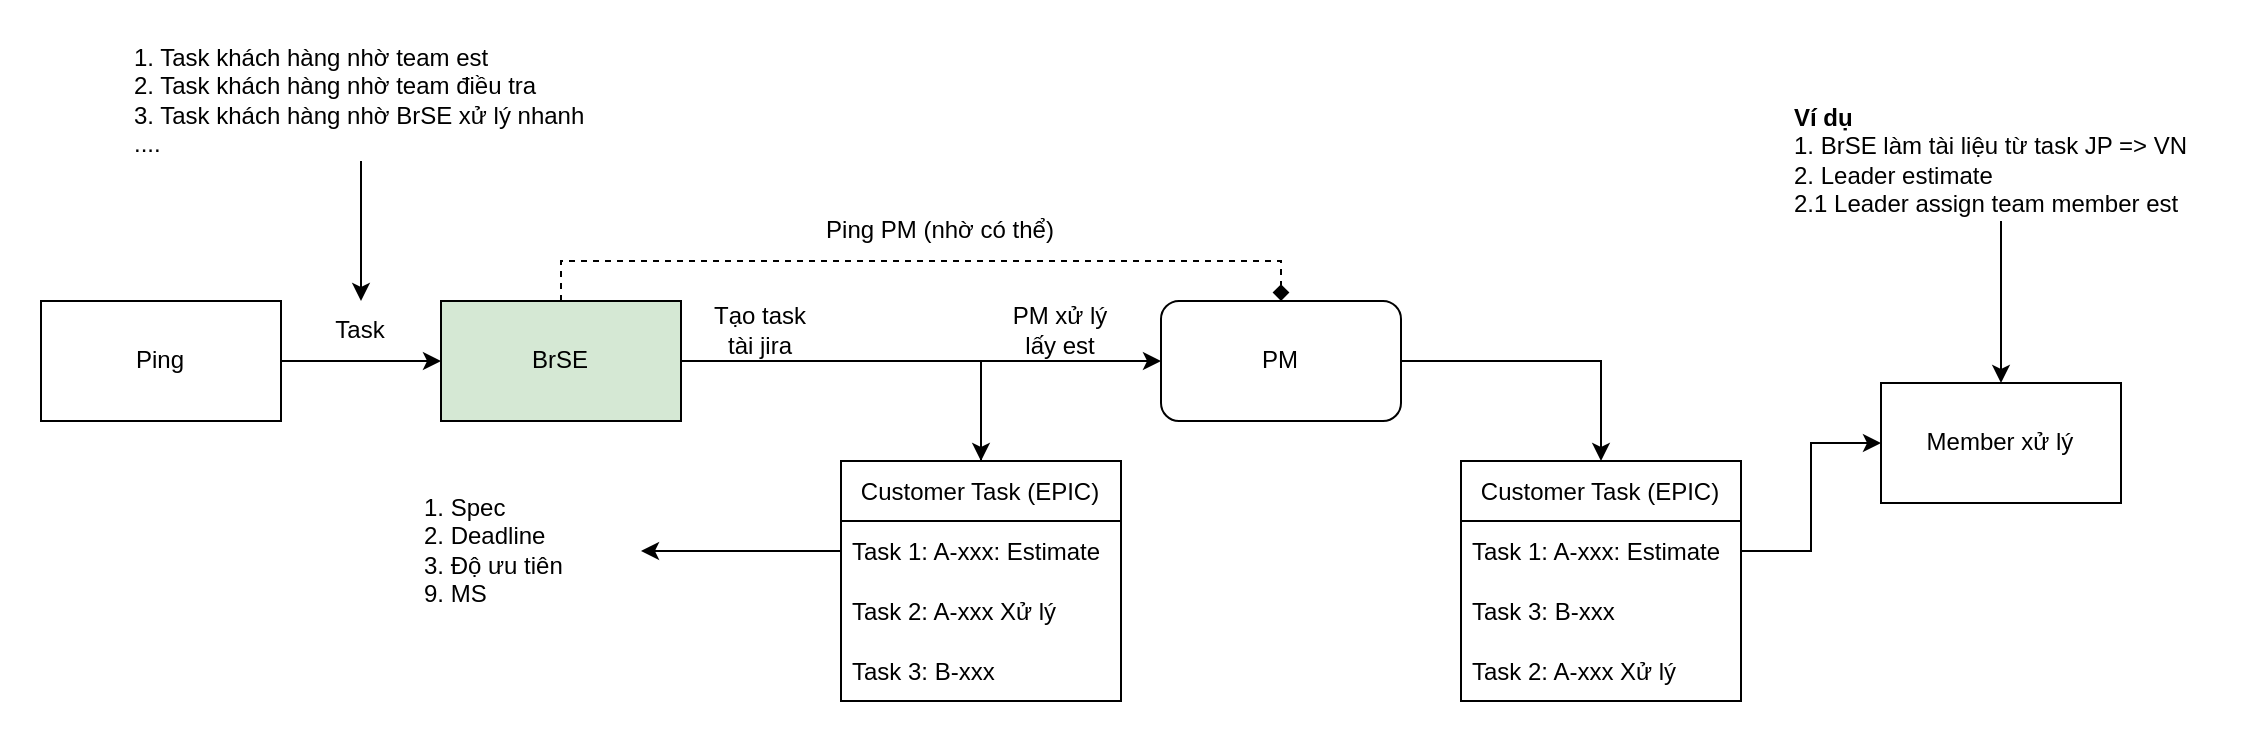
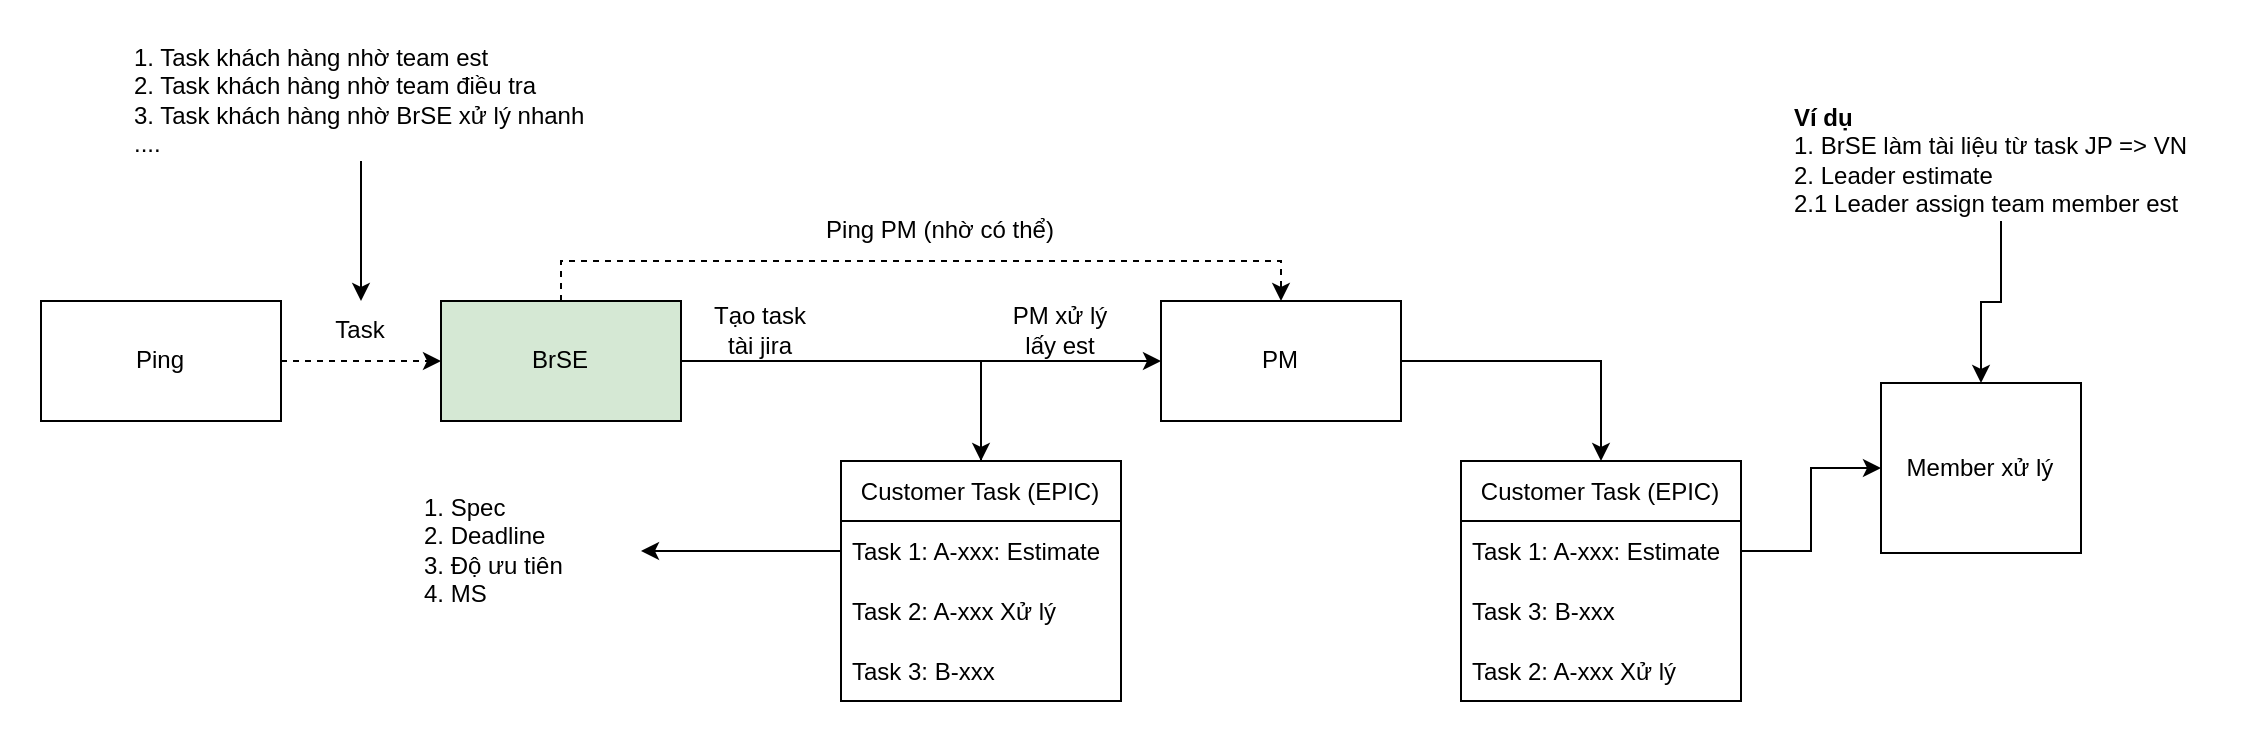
edge "BrSE" -> "PM": arrowhead diamond -> classic
edge "Ping" -> "BrSE": style solid -> dashed
node "PM": shape rounded rectangle -> rectangle
node "Member xử lý": size 240x120 -> 200x170
node "1. Spec 2. Deadline 3. Độ ưu tiên 9. MS": label "1. Spec 2. Deadline 3. Độ ưu tiên 9. MS" -> "1. Spec 2. Deadline 3. Độ ưu tiên 4. MS"
